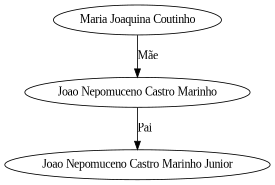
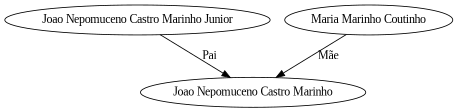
node "Maria Joaquina Coutinho": label "Maria Joaquina Coutinho" -> "Maria Marinho Coutinho"
edge "Joao Nepomuceno Castro Marinho" -> "Joao Nepomuceno Castro Marinho Junior": reversed
